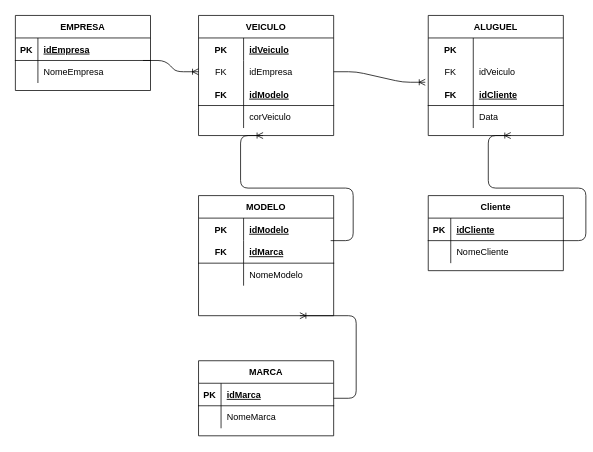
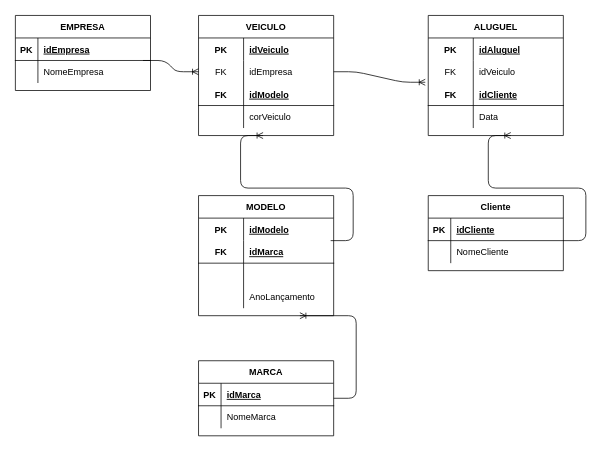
node "idAluguel": added
node "NomeModelo": removed
node "AnoLançamento": added
